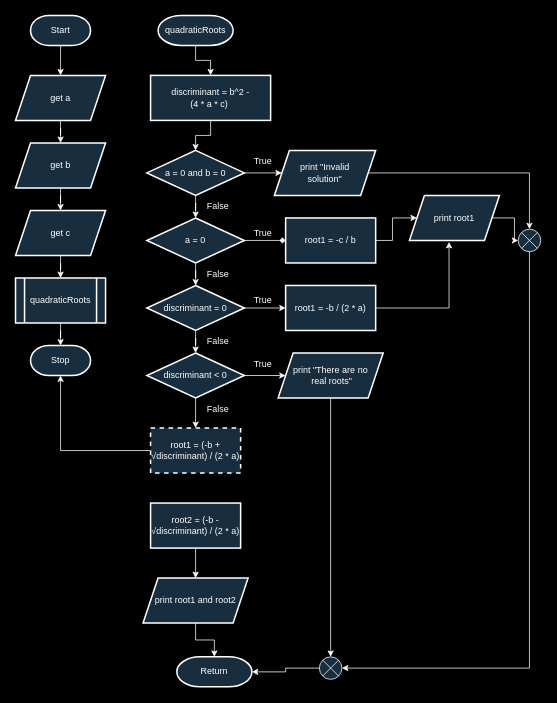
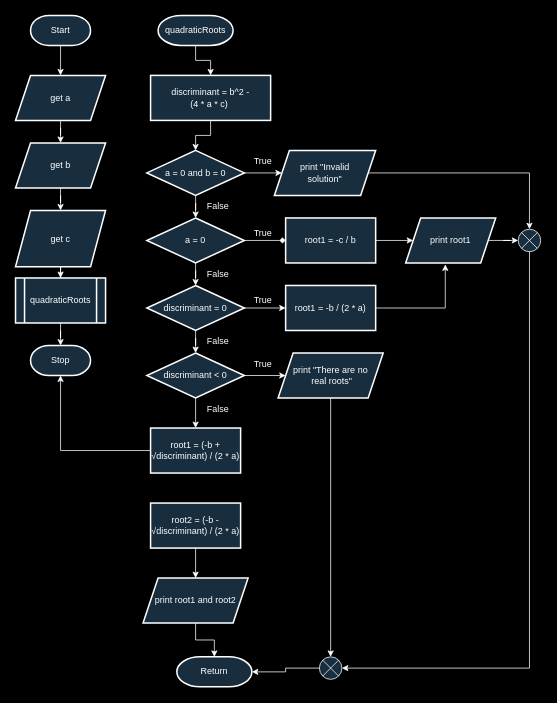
node "print root1": moved (454, 218) -> (450, 240)
node "get c": size 90x45 -> 90x56
node "root1 = (-b + √discriminant) / (2 * a)": style dashed -> solid
